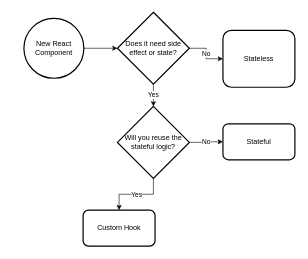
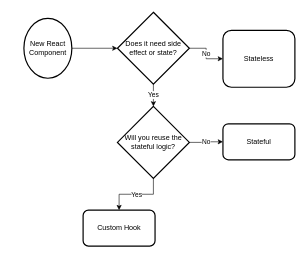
node "New React Component": size 60x60 -> 48x60
